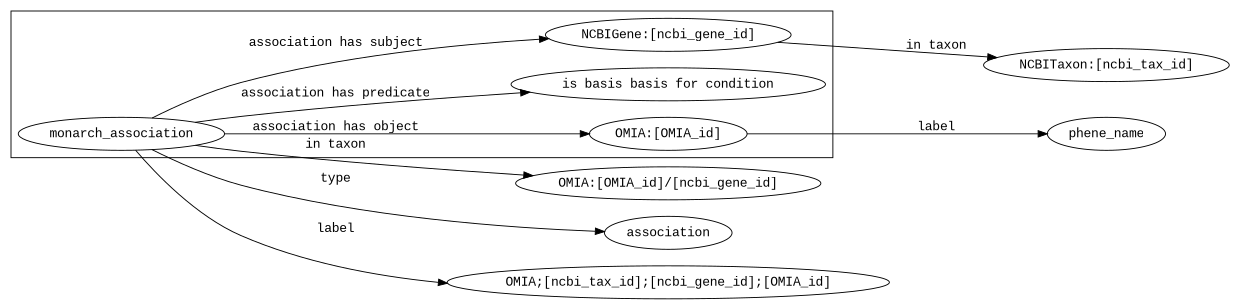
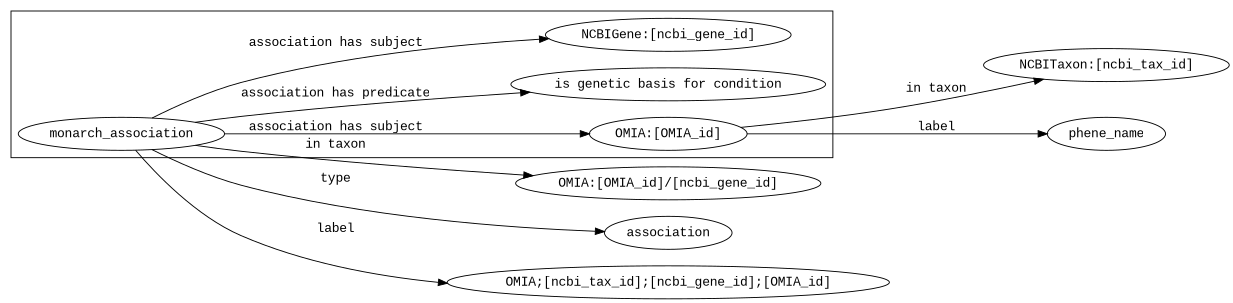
edge "NCBIGene:[ncbi_gene_id]" -> "NCBITaxon:[ncbi_tax_id]": now "OMIA:[OMIA_id]" -> "NCBITaxon:[ncbi_tax_id]"
node "is basis basis for condition": label "is basis basis for condition" -> "is genetic basis for condition"
edge "monarch_association" -> "OMIA:[OMIA_id]": label "association has object" -> "association has subject"
